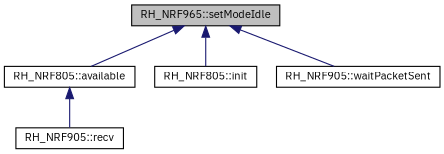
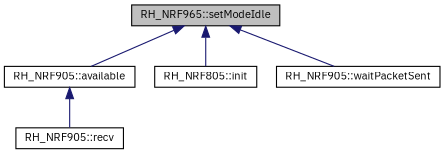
node "RH_NRF805::available": label "RH_NRF805::available" -> "RH_NRF905::available"
